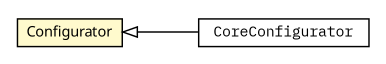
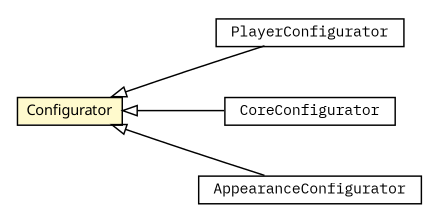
node "PlayerConfigurator": added
node "AppearanceConfigurator": added
